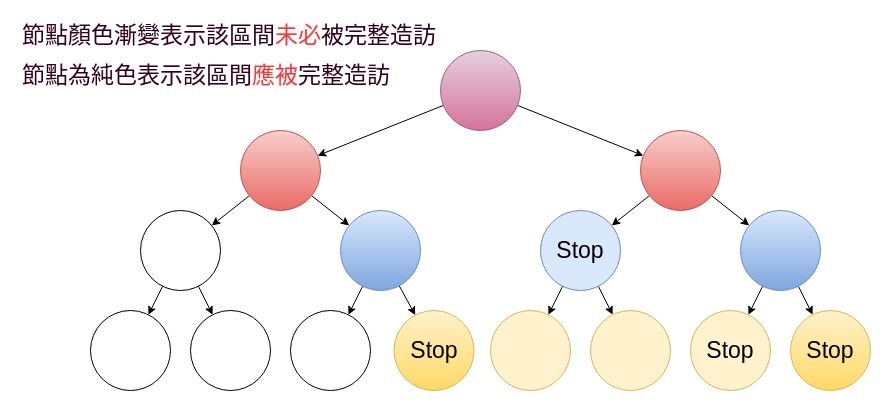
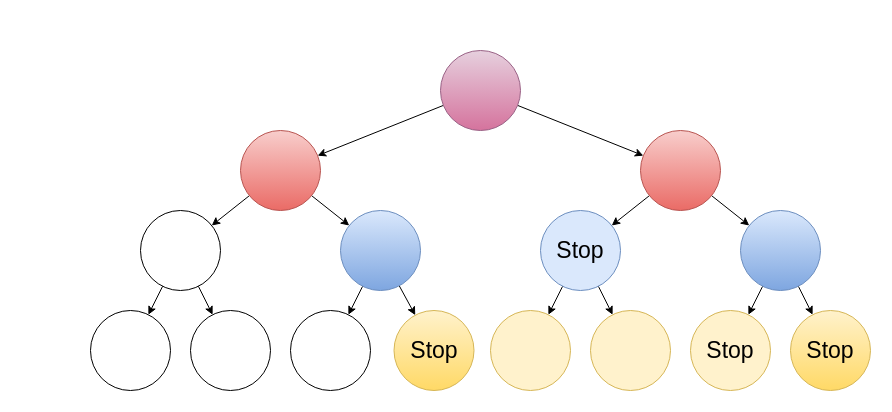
node "節點顏色漸變表示該區間未必被完整造訪": removed
node "節點為純色表示該區間應被完整造訪": removed
